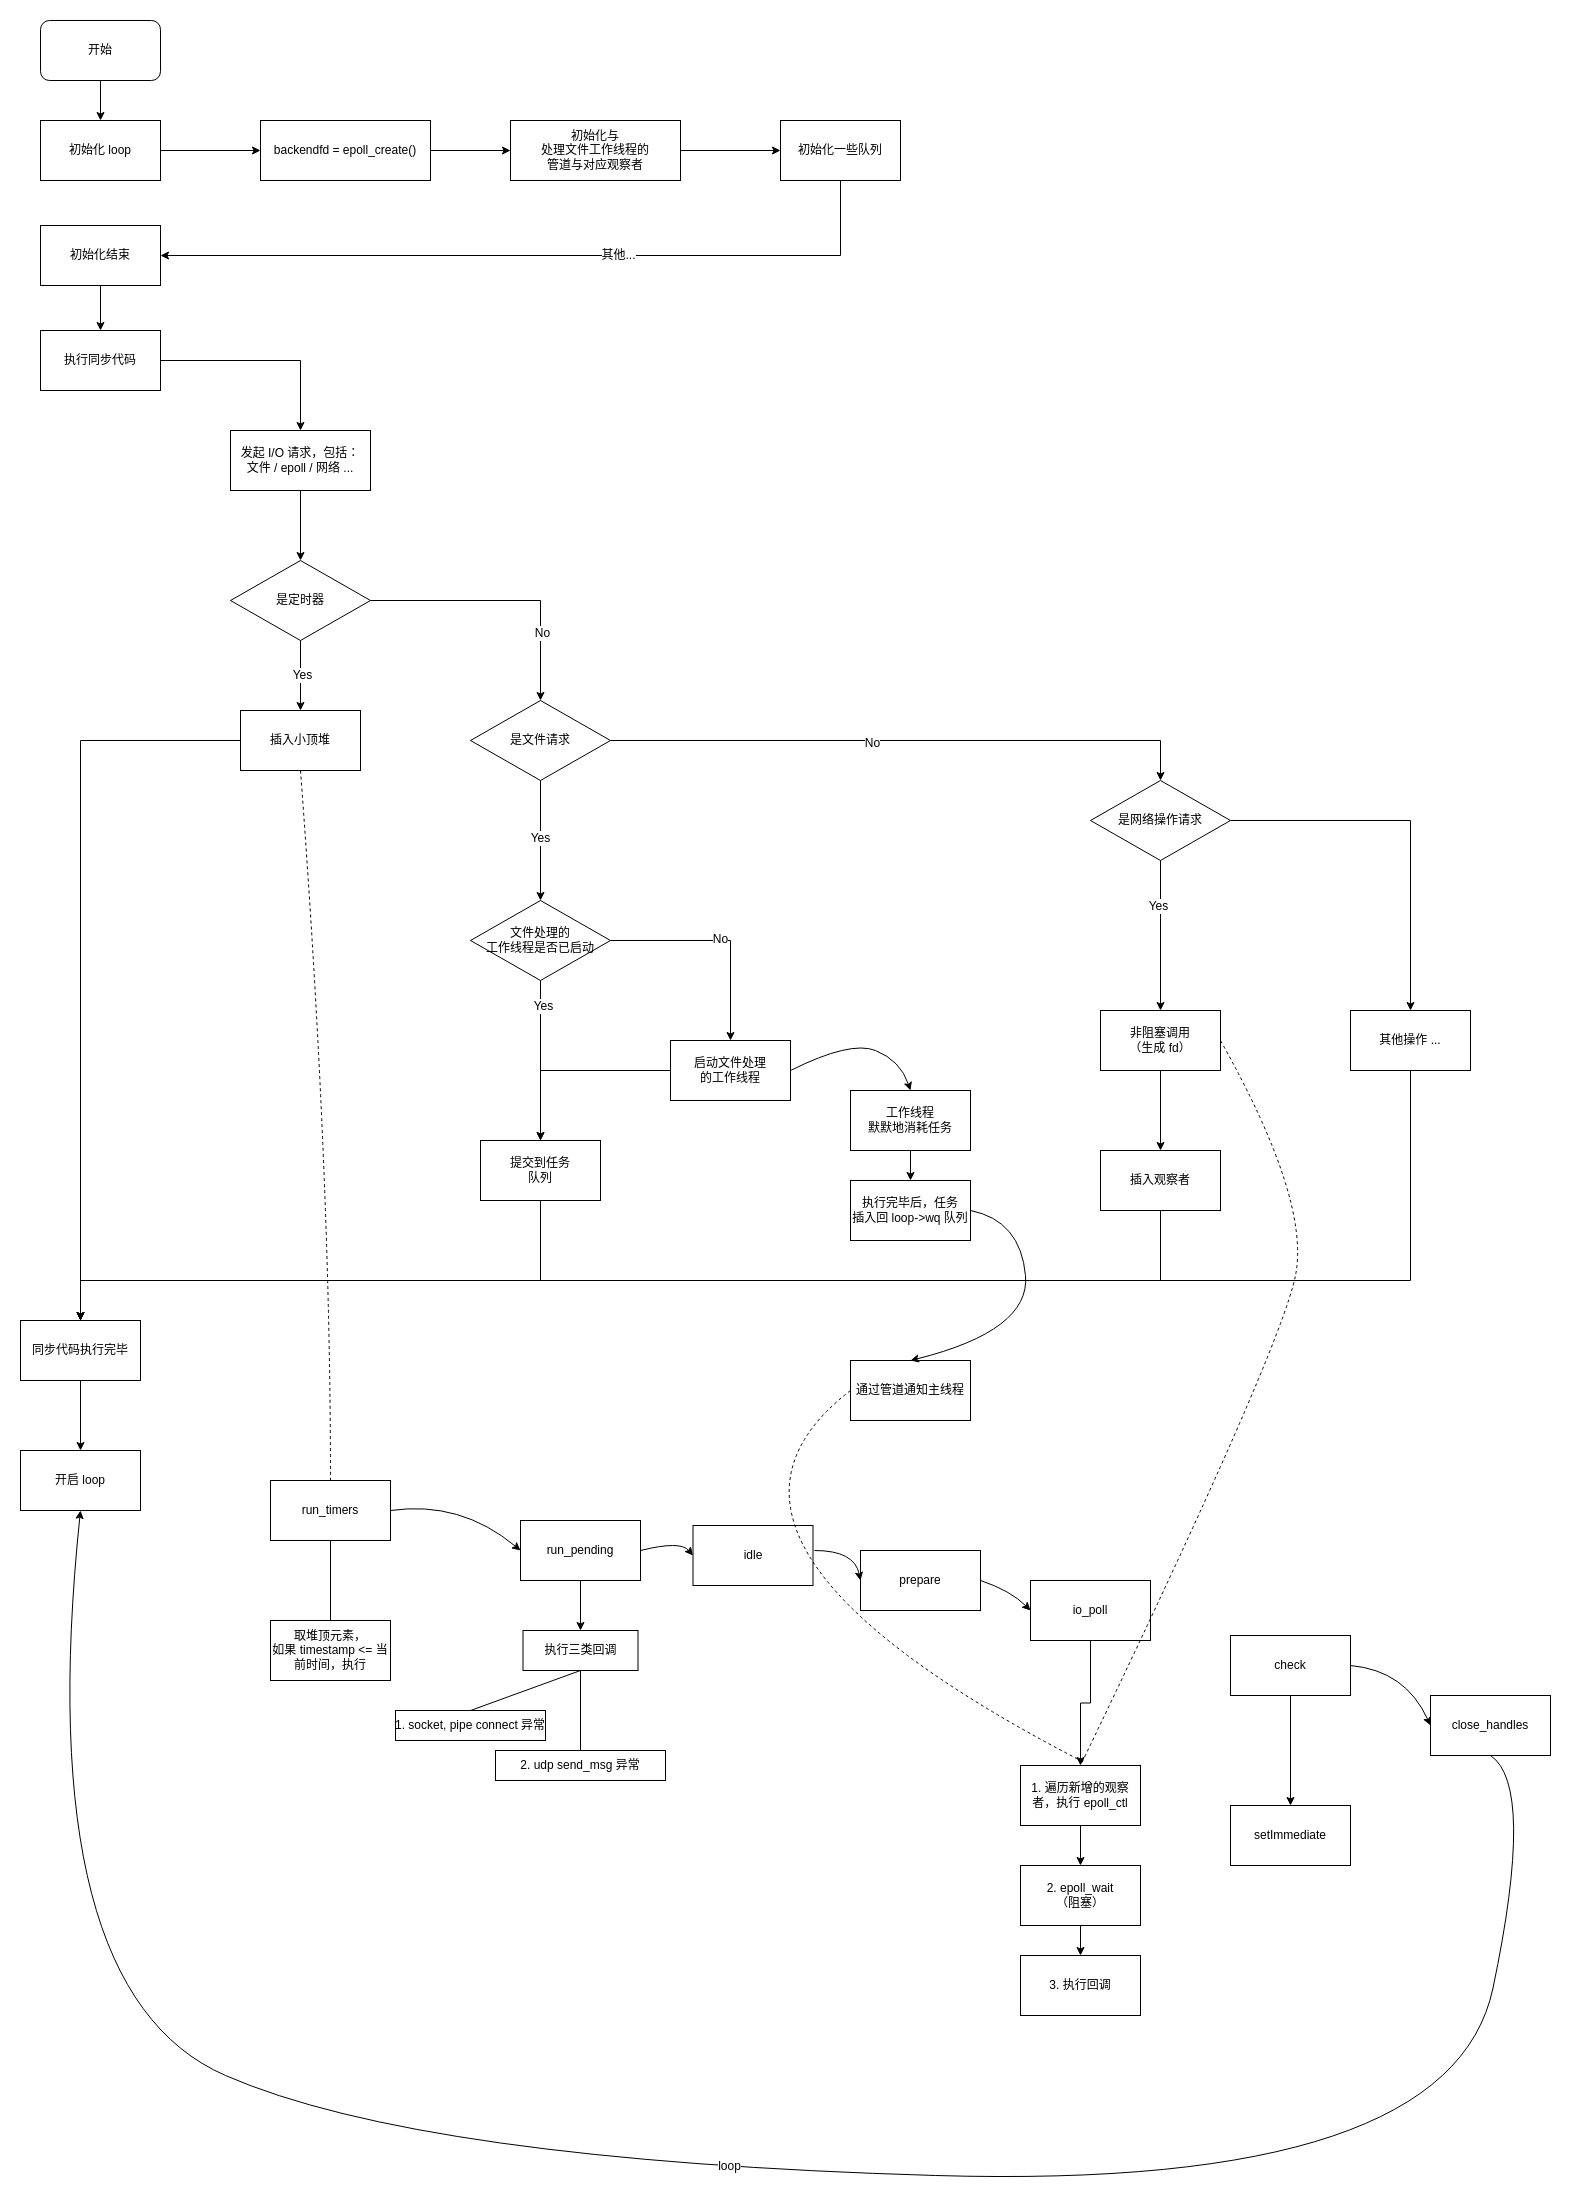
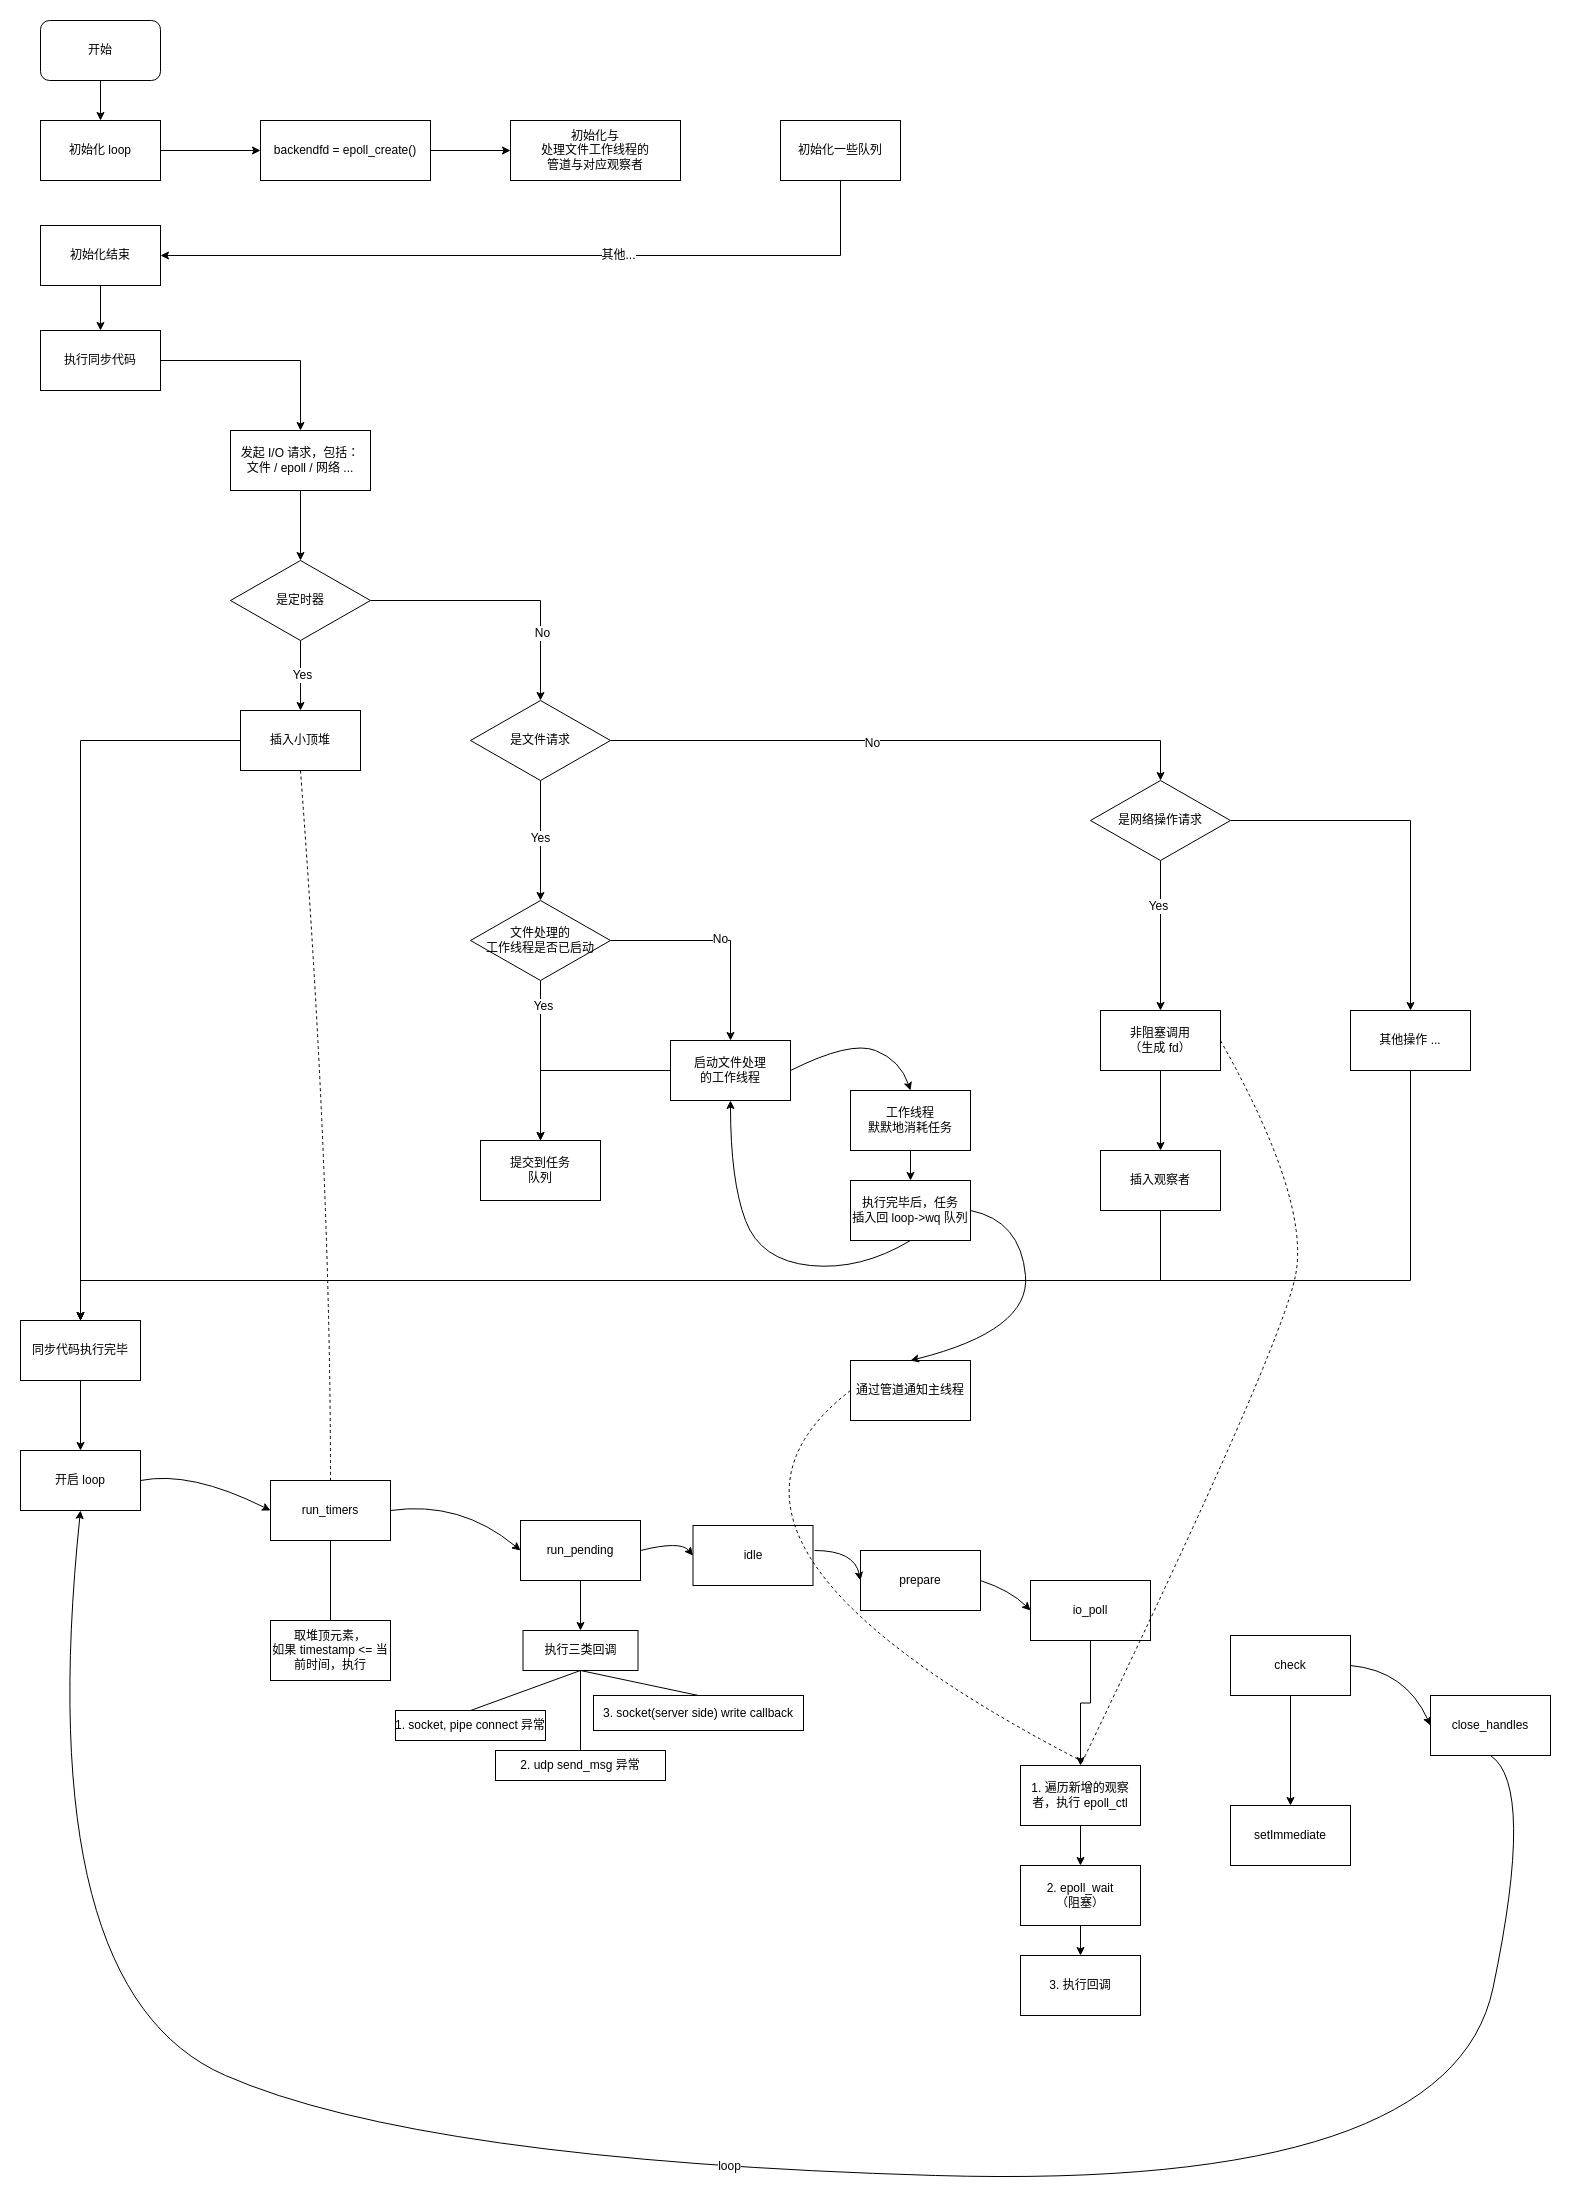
edge "初始化与 处理文件工作线程的 管道与对应观察者" -> "初始化一些队列": removed
edge "提交到任务 队列" -> "同步代码执行完毕": removed
edge "执行完毕后，任务 插入回 loop->wq 队列" -> "启动文件处理 的工作线程": added
edge "开启 loop" -> "run_timers": added
edge "执行三类回调" -- "3. socket(server side) write callback": added
node "3. socket(server side) write callback": added
